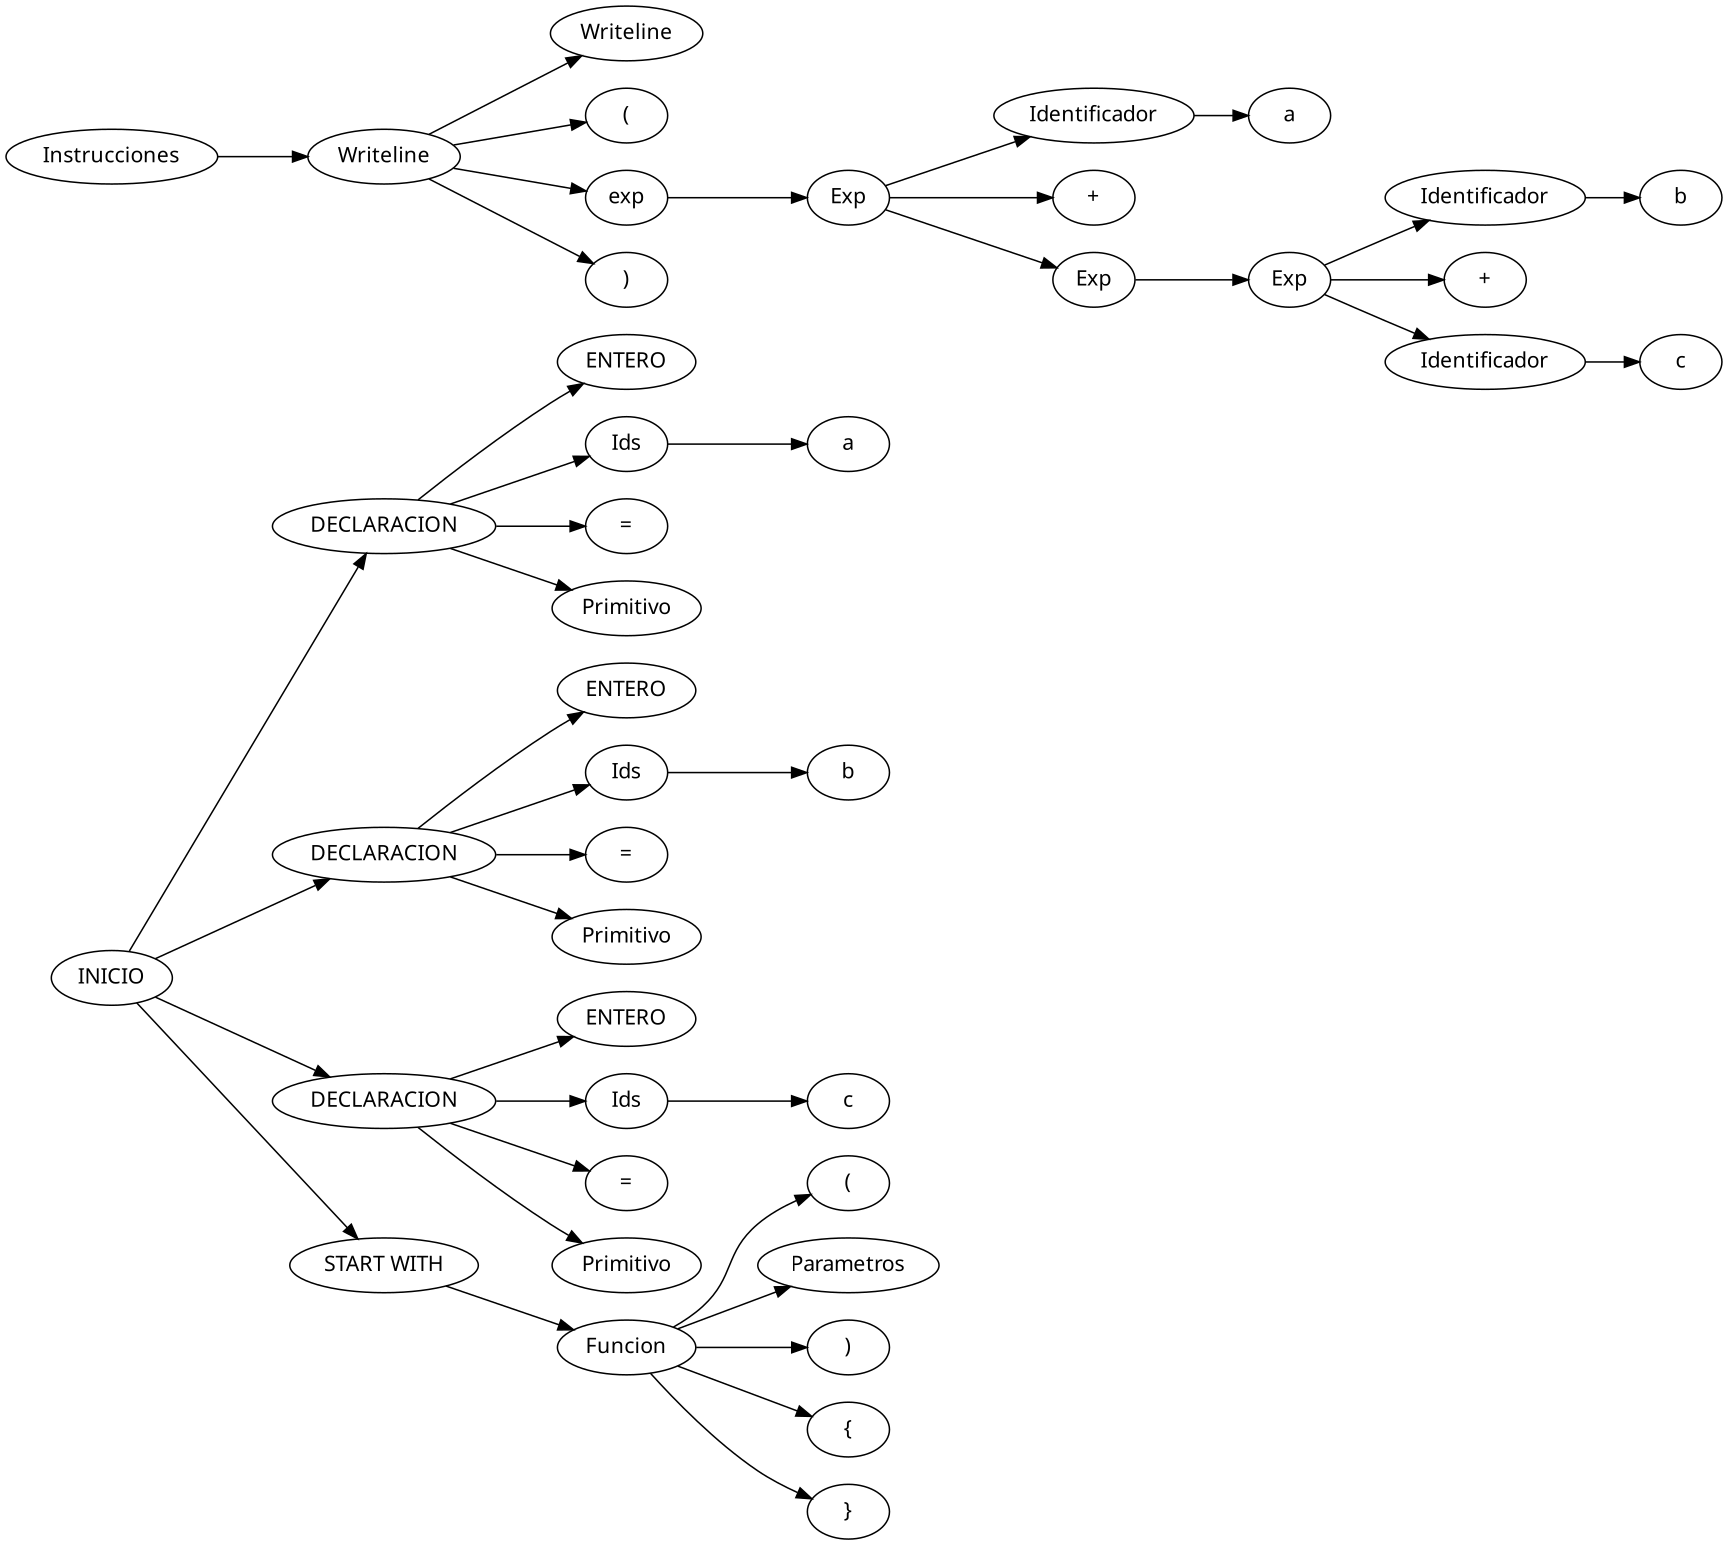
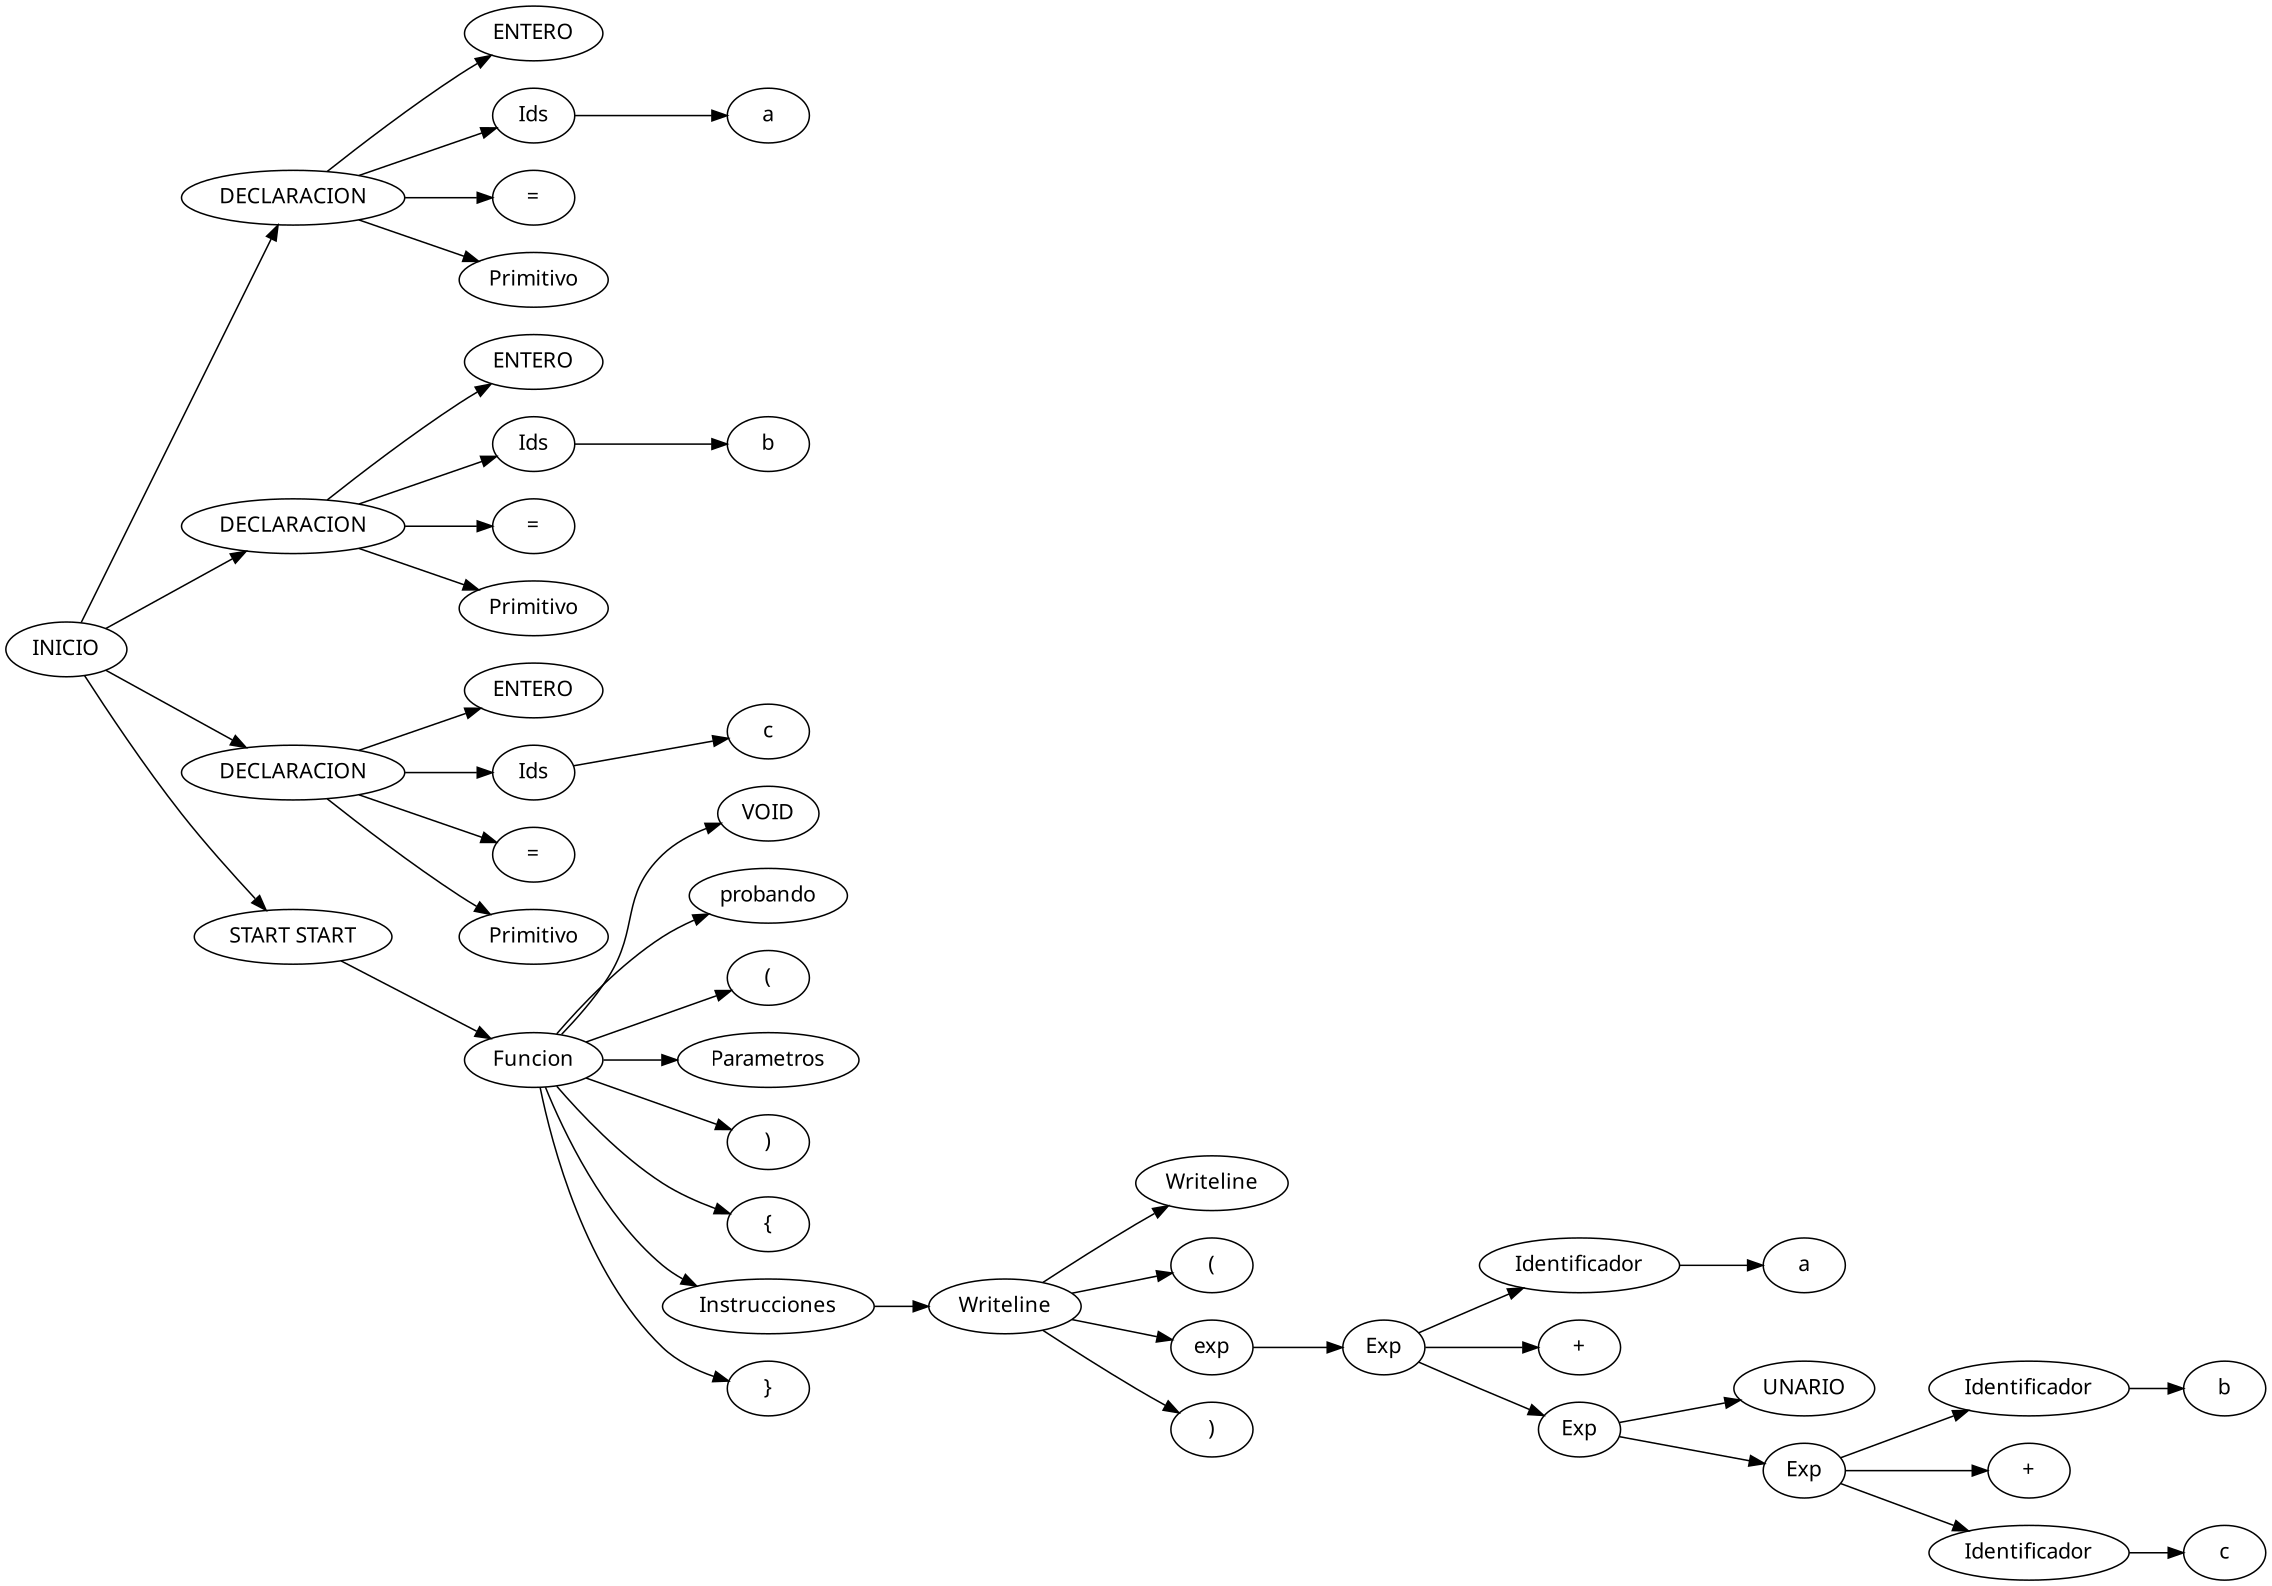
node "VOID": added
node "probando": added
edge "Funcion" -> "Instrucciones": added
node "START WITH": label "START WITH" -> "START START"
node "UNARIO": added
